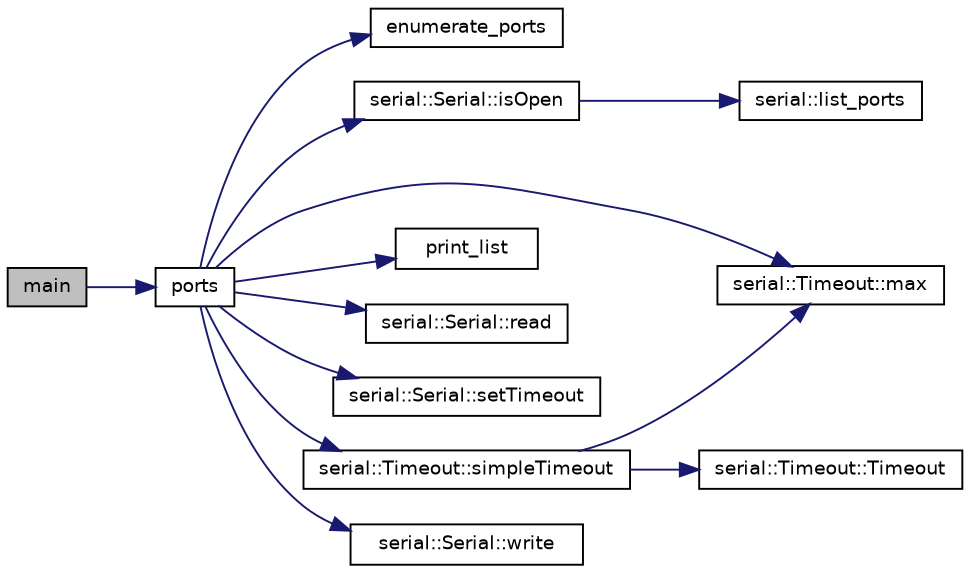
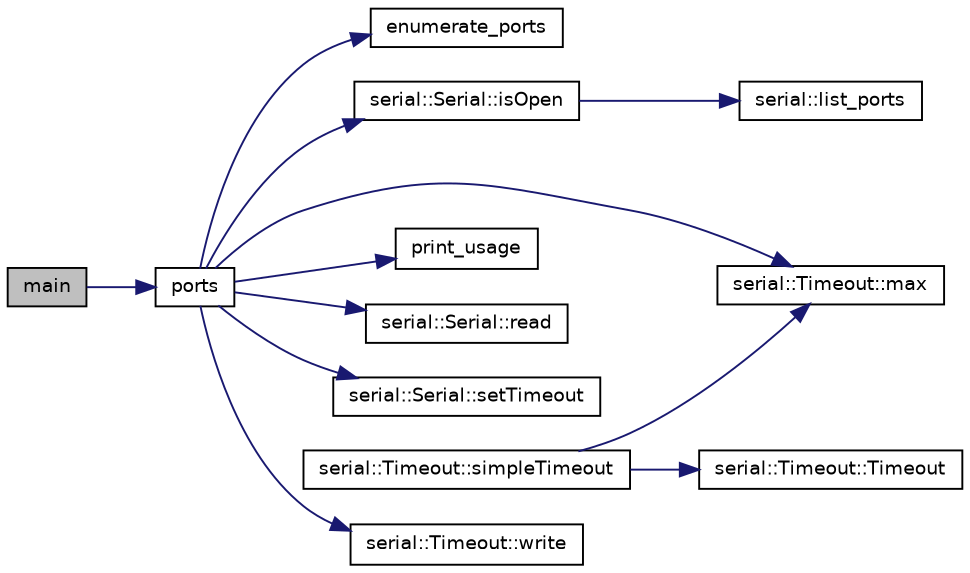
node "print_list": label "print_list" -> "print_usage"
edge "ports" -> "serial::Timeout::simpleTimeout": removed
node "serial::Serial::write": label "serial::Serial::write" -> "serial::Timeout::write"
